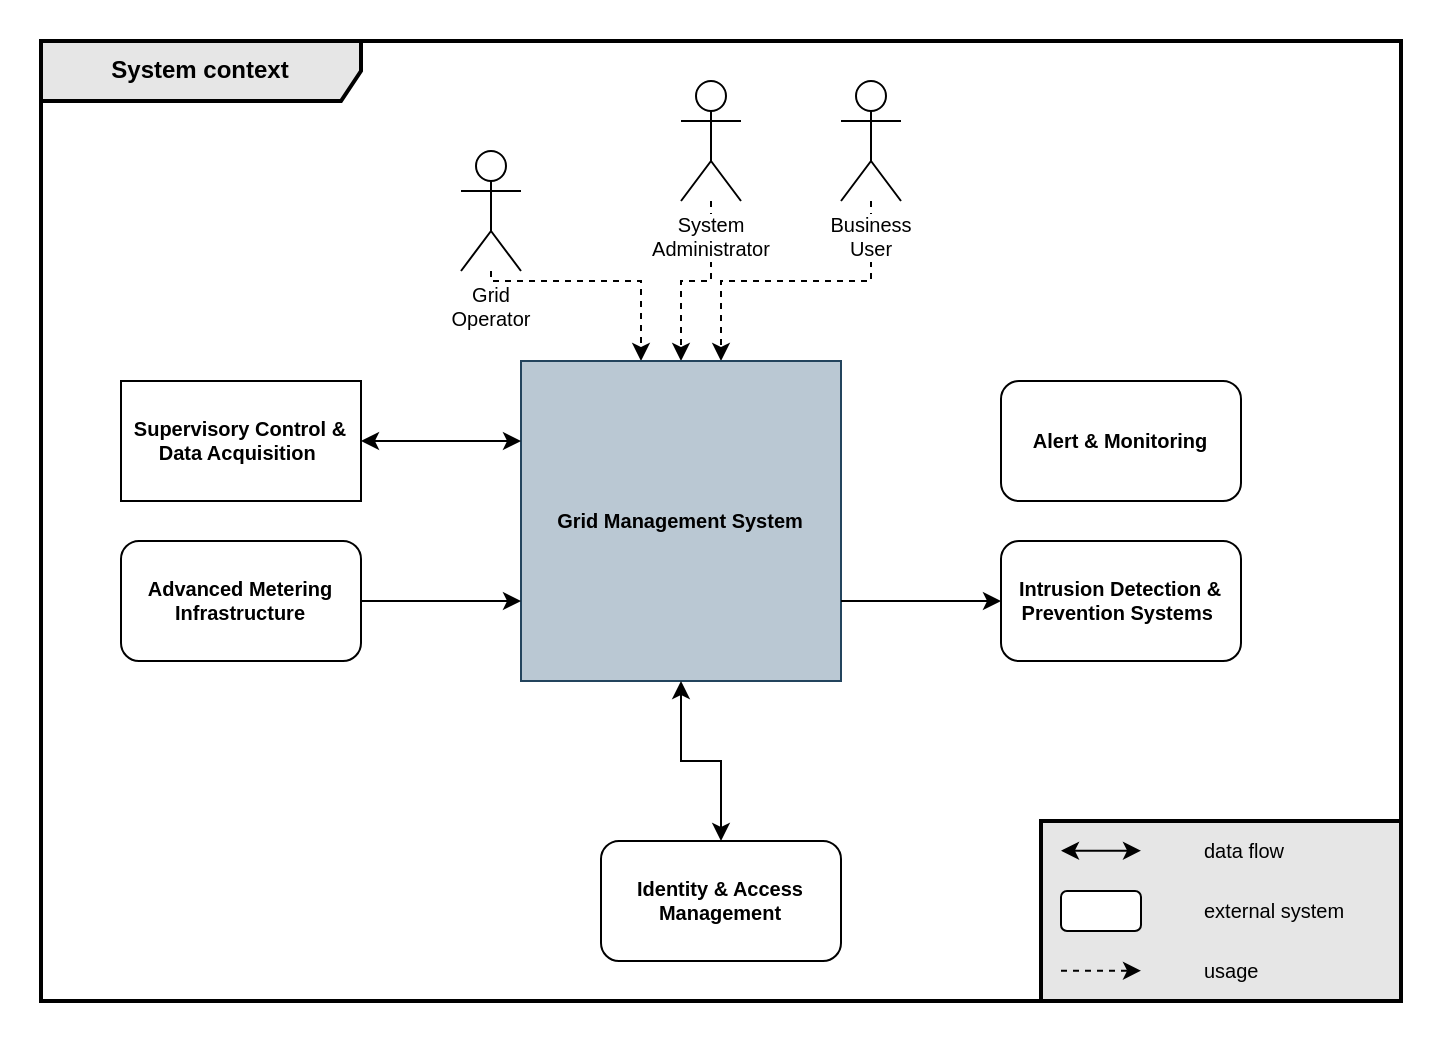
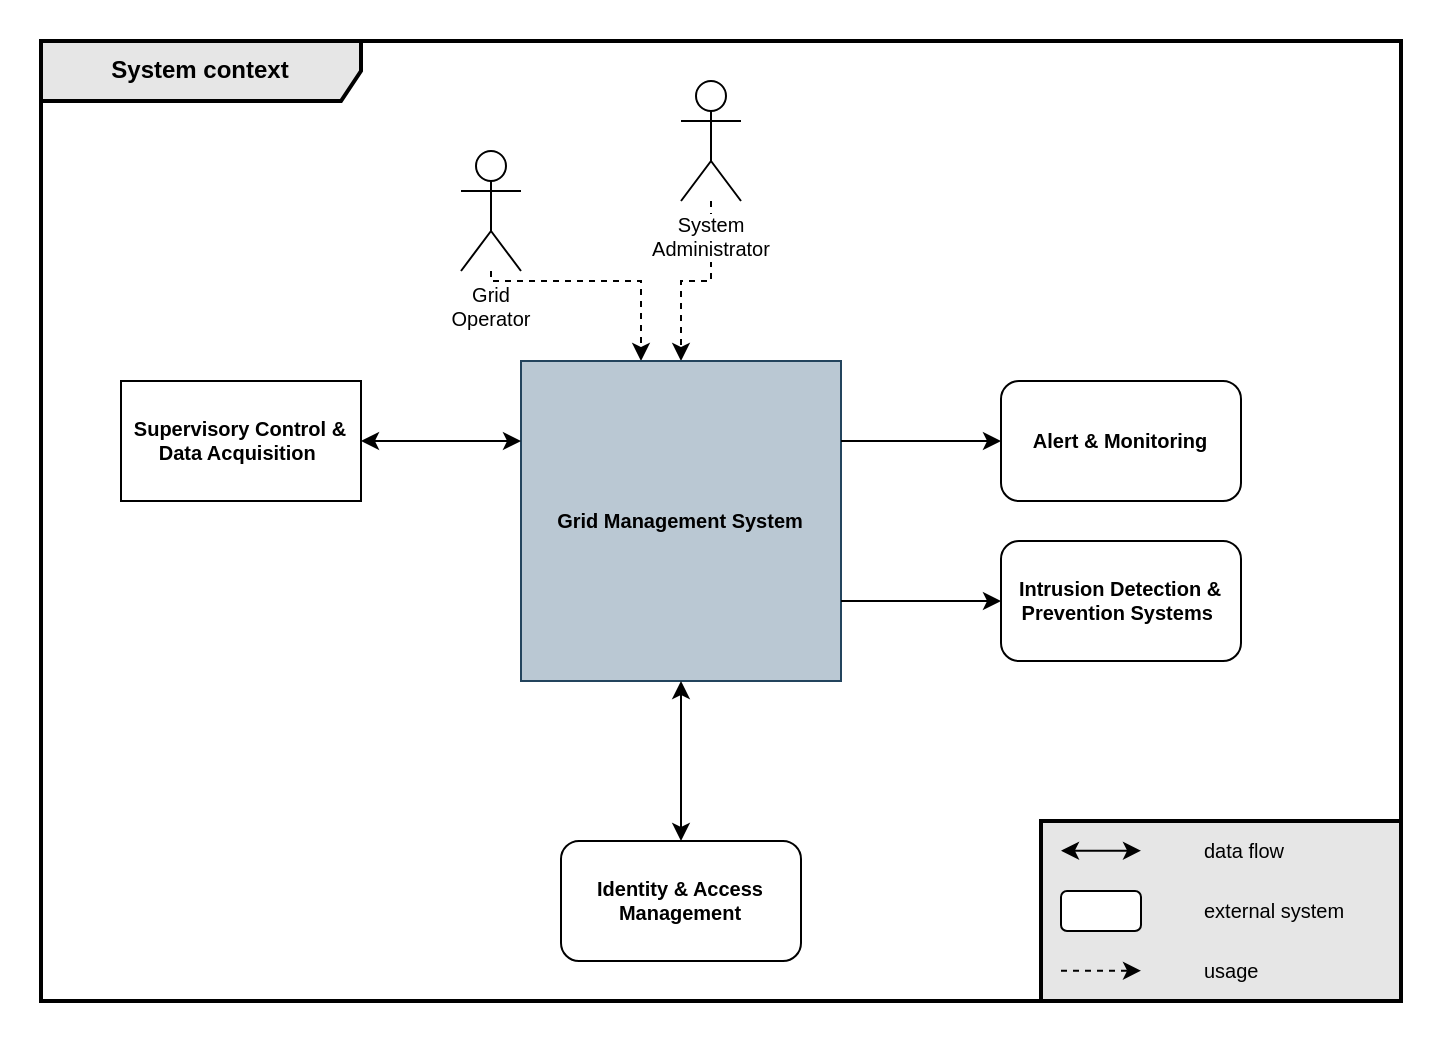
node "BusinessUser": removed
edge "BusinessUser" -> "Grid Management System": removed
edge "Grid Management System" -> "Alert & Monitoring": added
node "Advanced Metering Infrastructure": removed
edge "Advanced Metering Infrastructure" -> "Grid Management System": removed
node "Identity & Access Management": moved (721, 901) -> (681, 901)
